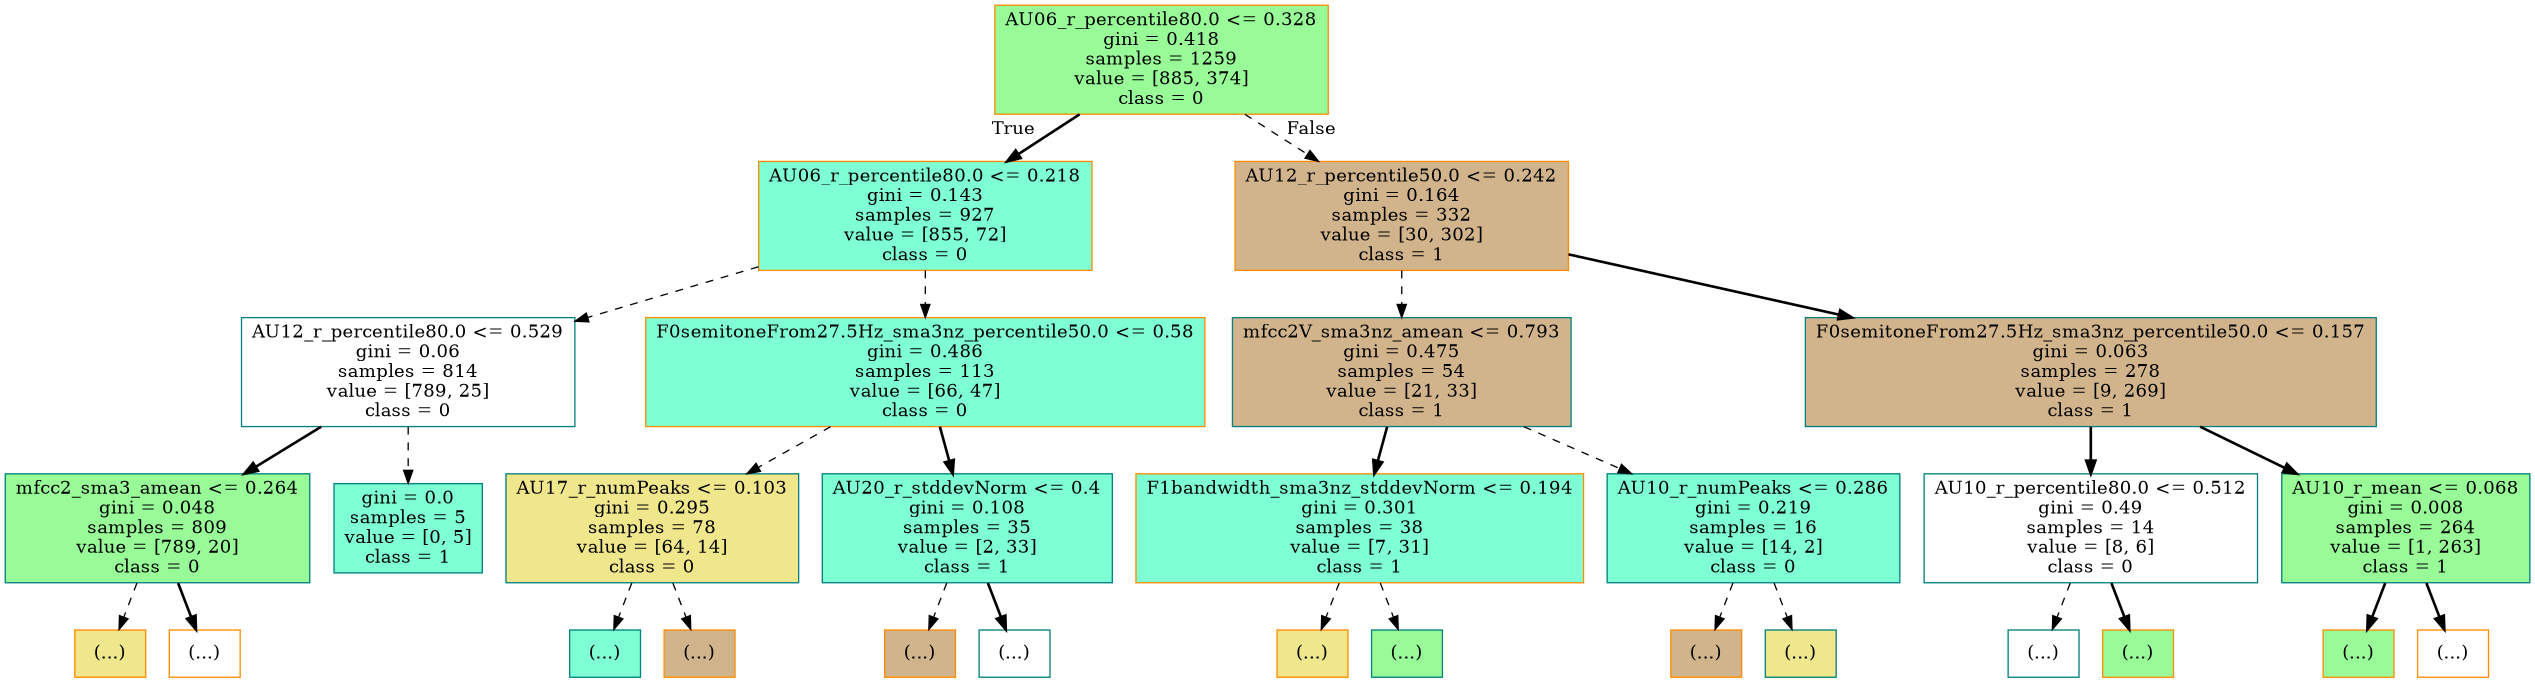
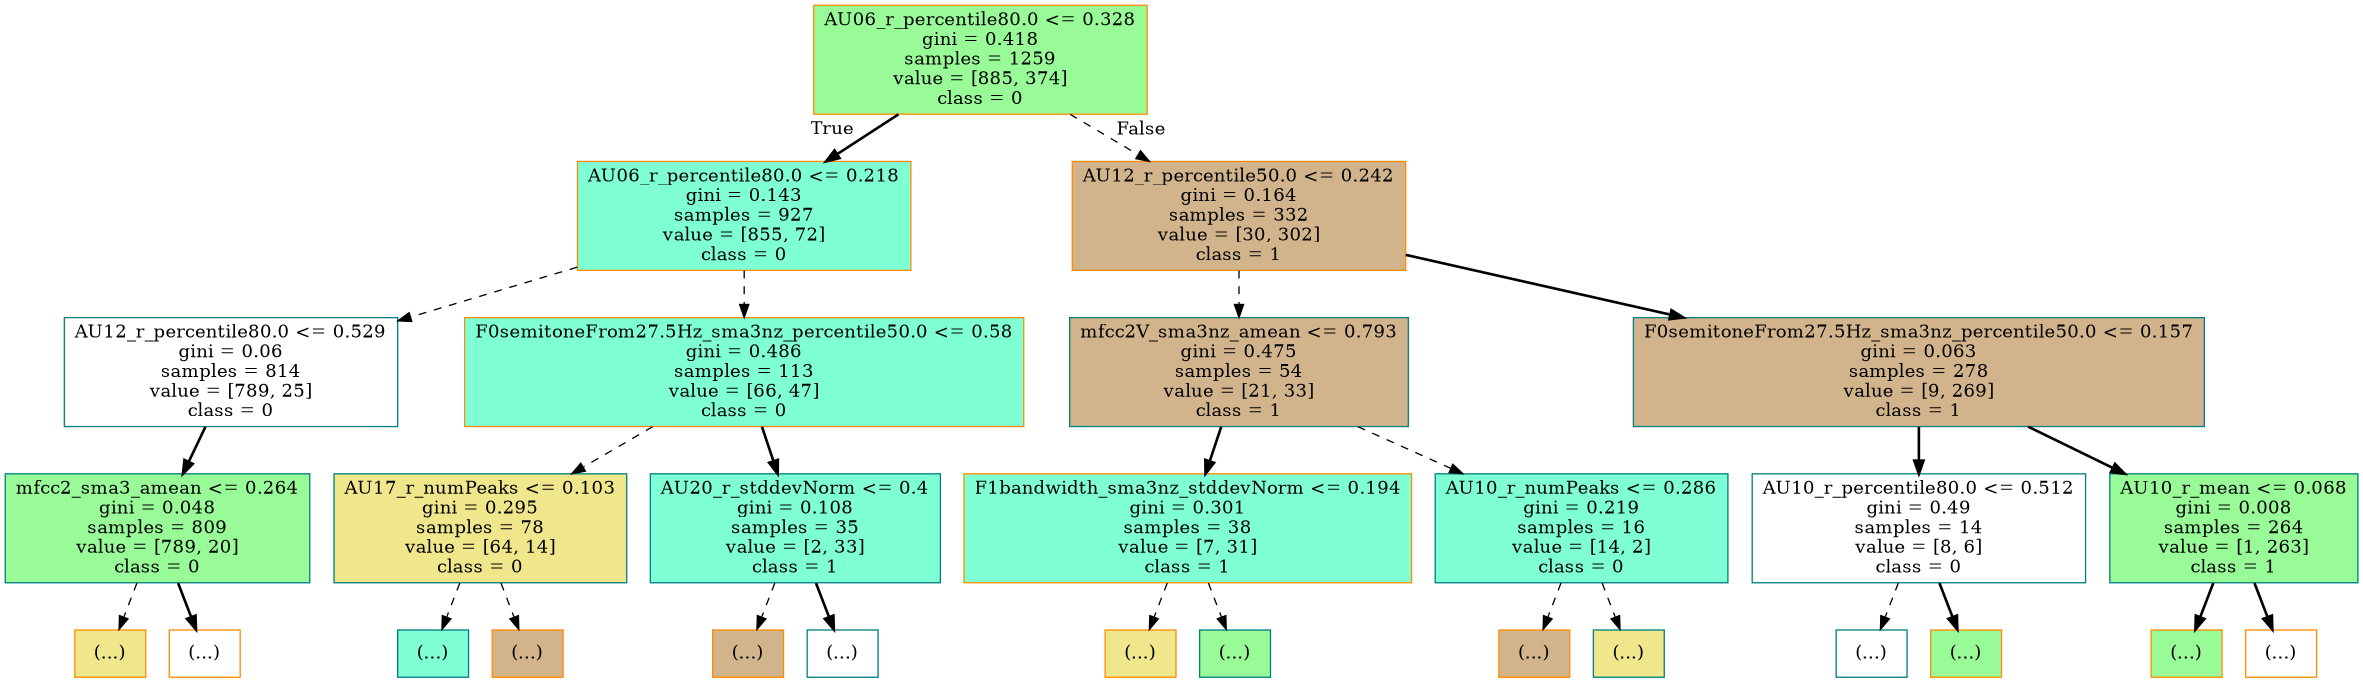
node "gini = 0.0 samples = 5 value = [0, 5] class = 1": removed
